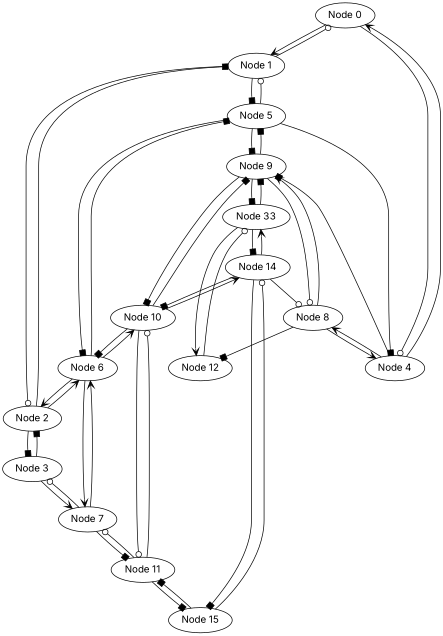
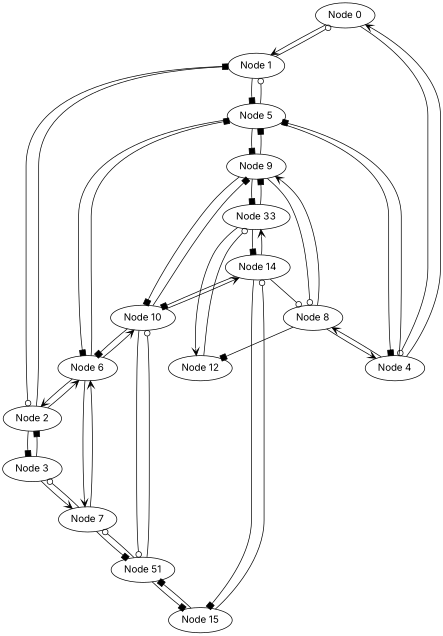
edge "Node 4" -> "Node 9": now "Node 4" -> "Node 5"
node "Node 11": label "Node 11" -> "Node 51"
